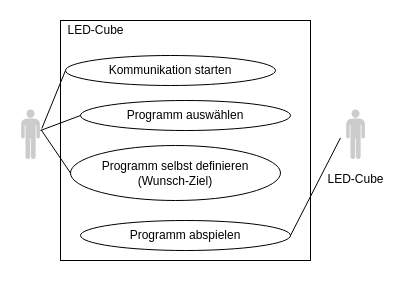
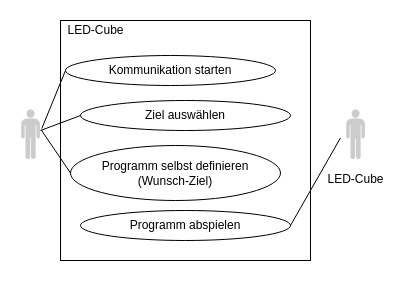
node "Programm auswählen": label "Programm auswählen" -> "Ziel auswählen"
node "Programm abspielen": moved (186, 236) -> (186, 226)
